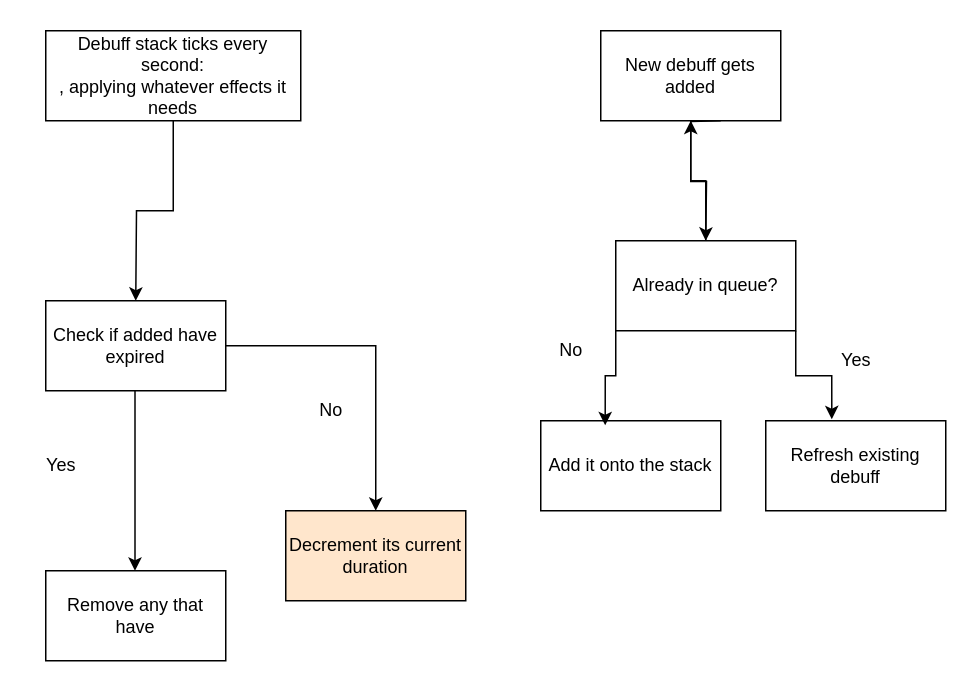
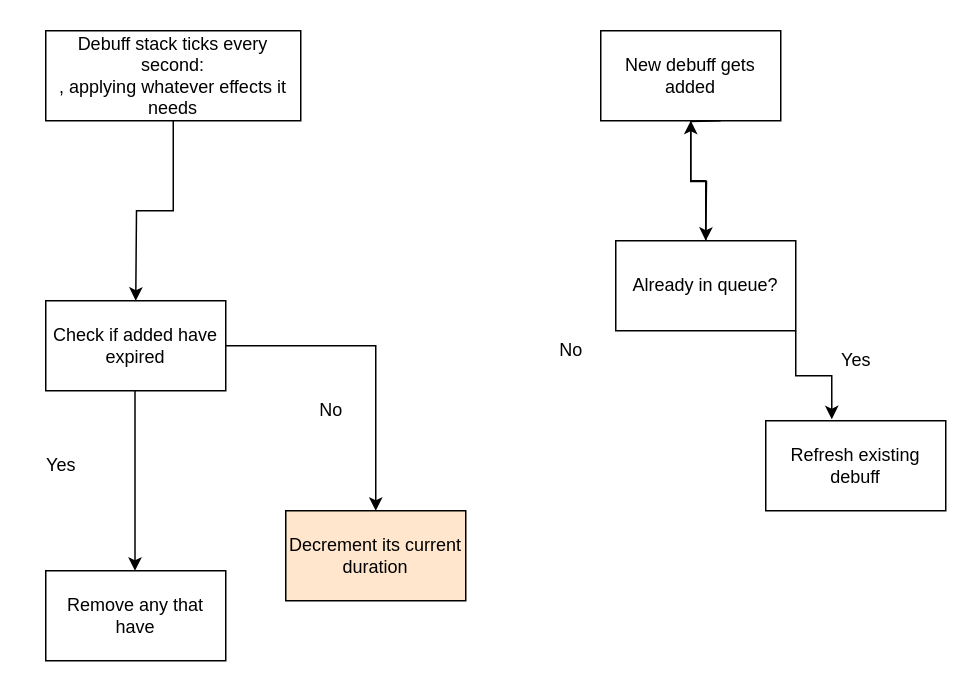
edge "Already in queue?" -> "Add it onto the stack": removed
node "Add it onto the stack": removed
